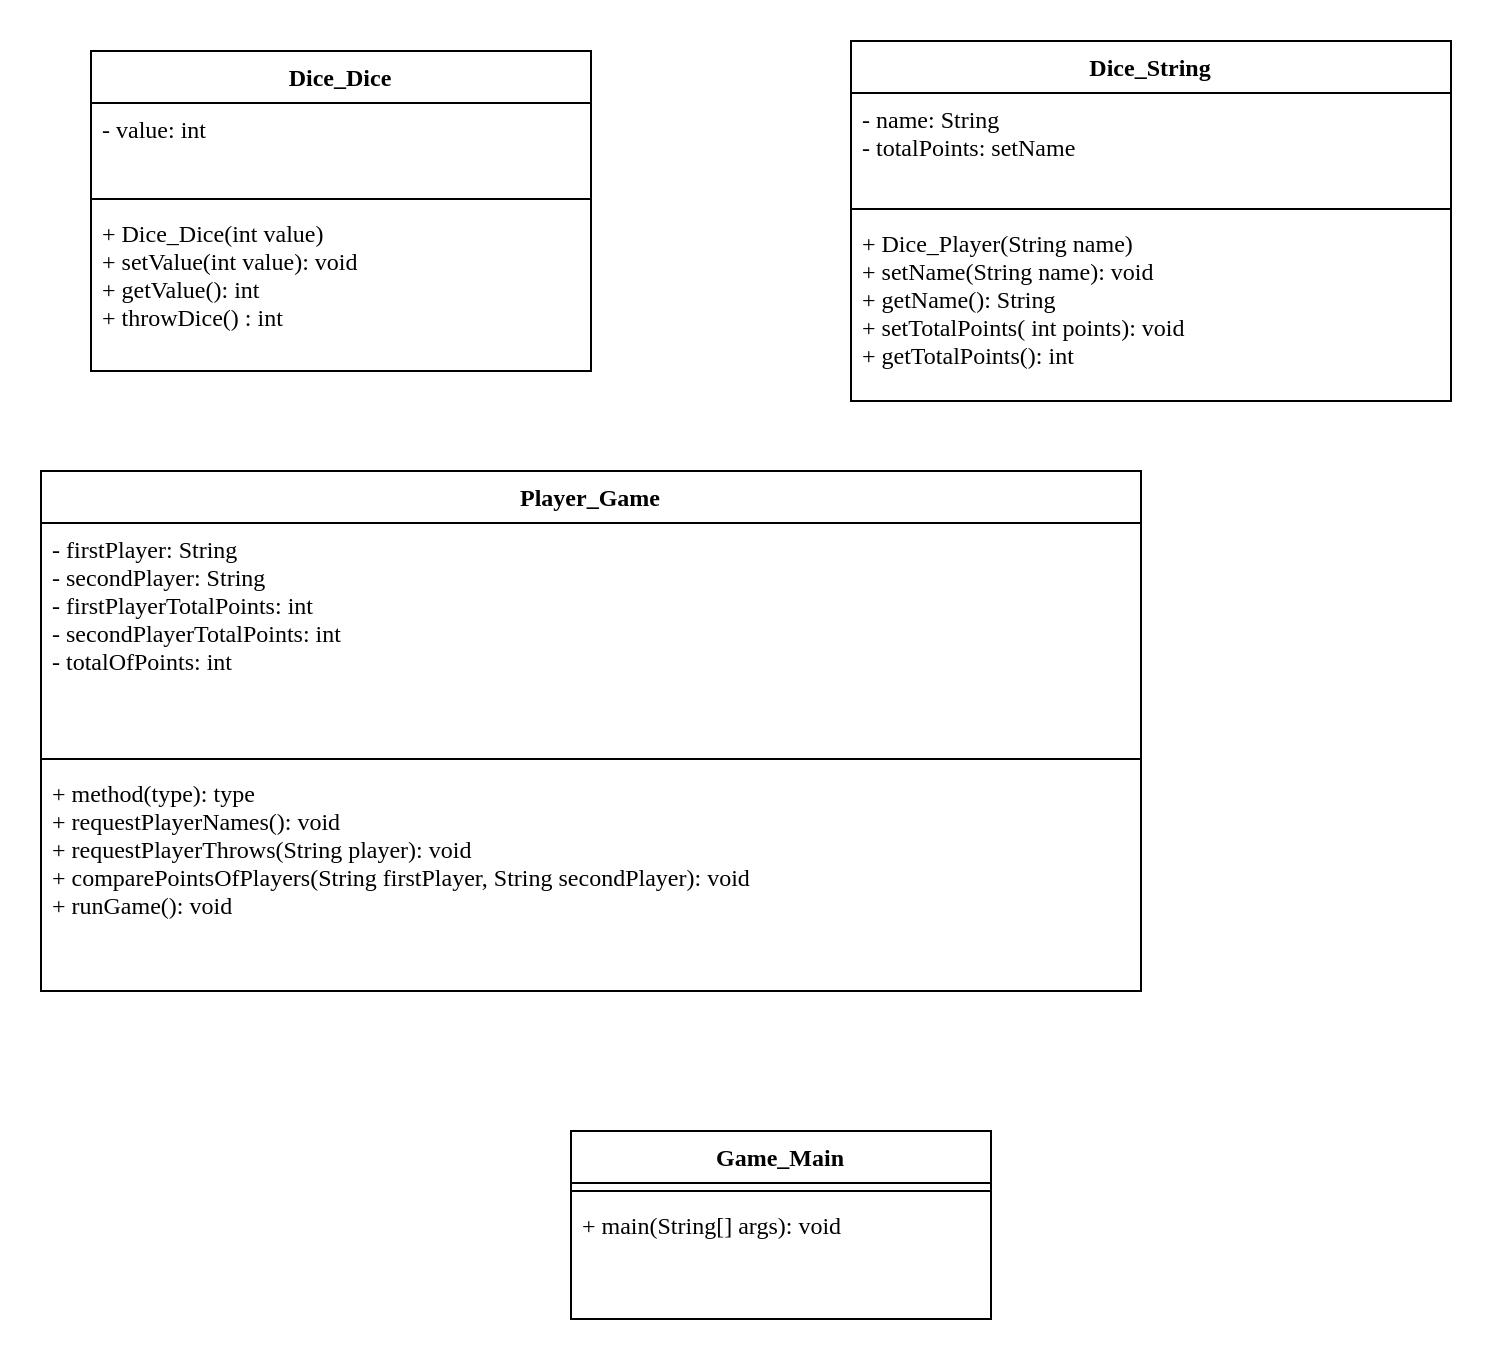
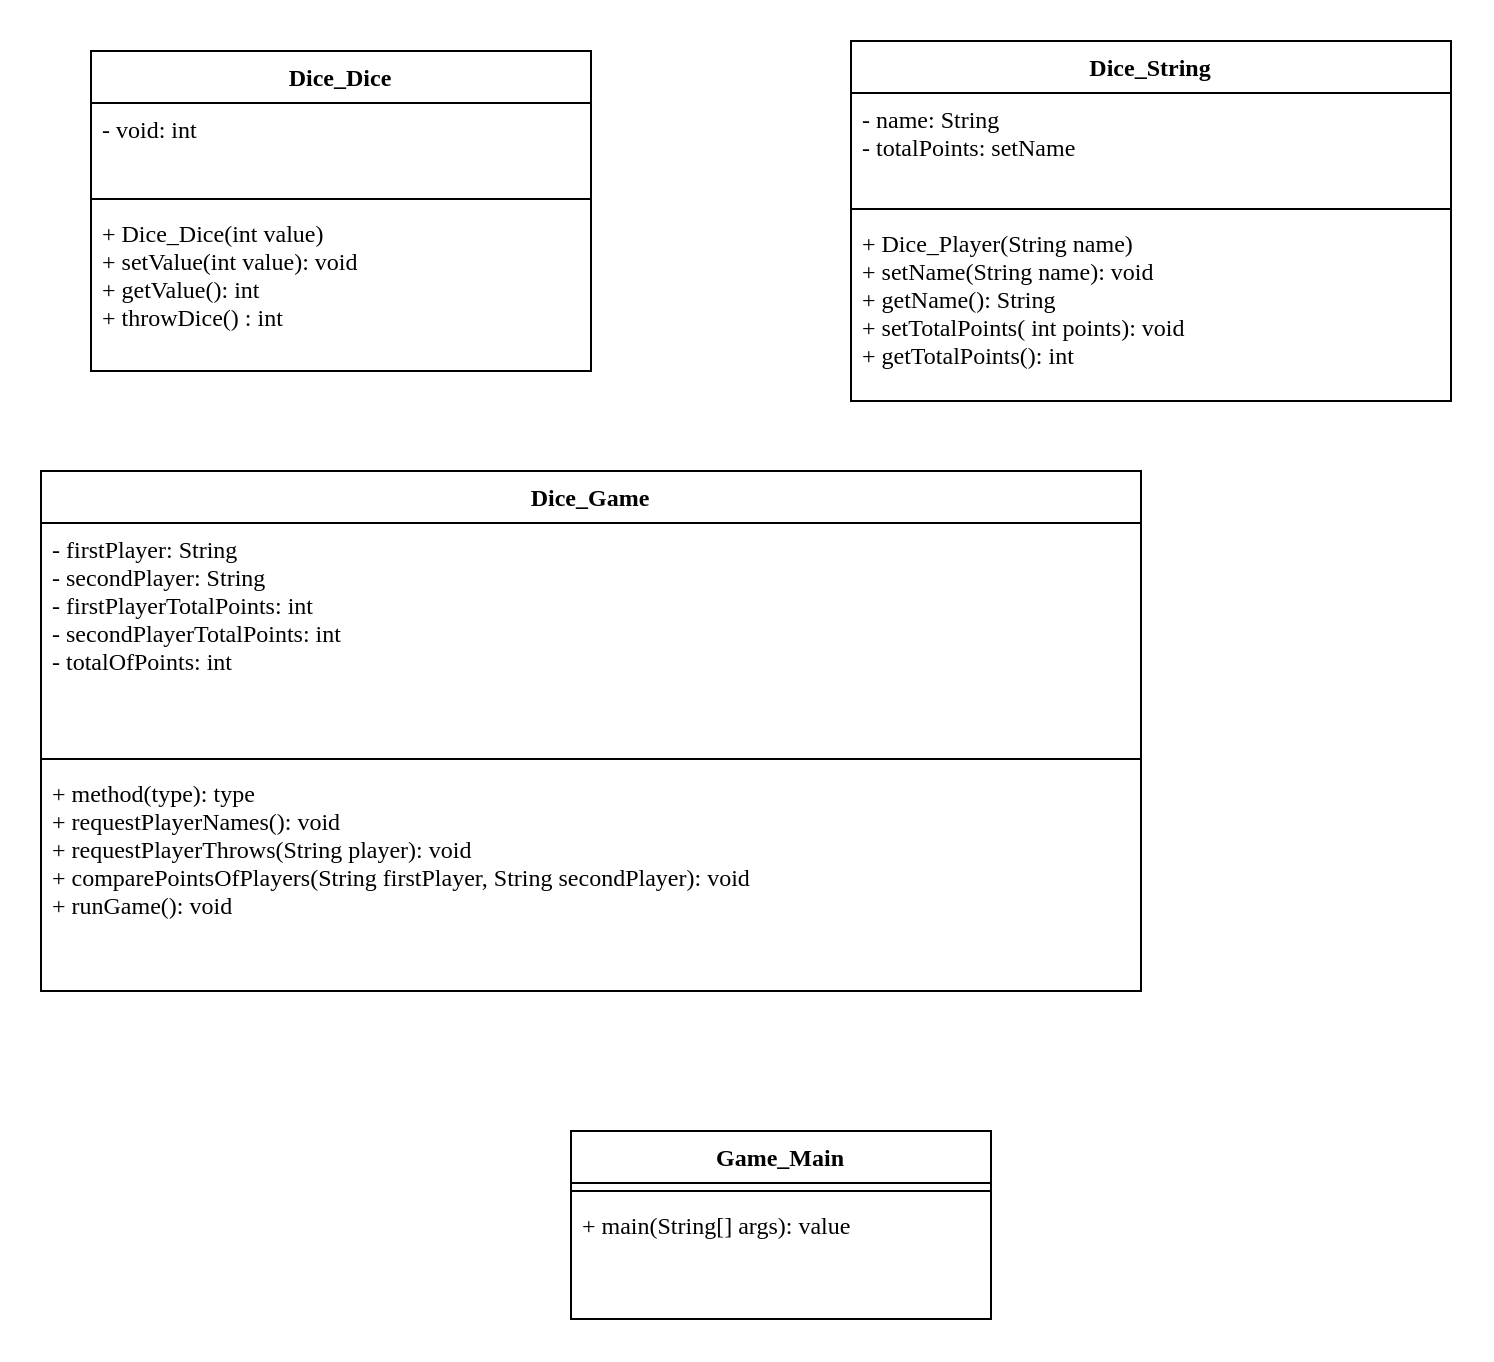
node "- value: int": label "- value: int" -> "- void: int"
node "Player_Game": label "Player_Game" -> "Dice_Game"
node "+ main(String[] args): void": label "+ main(String[] args): void" -> "+ main(String[] args): value"
